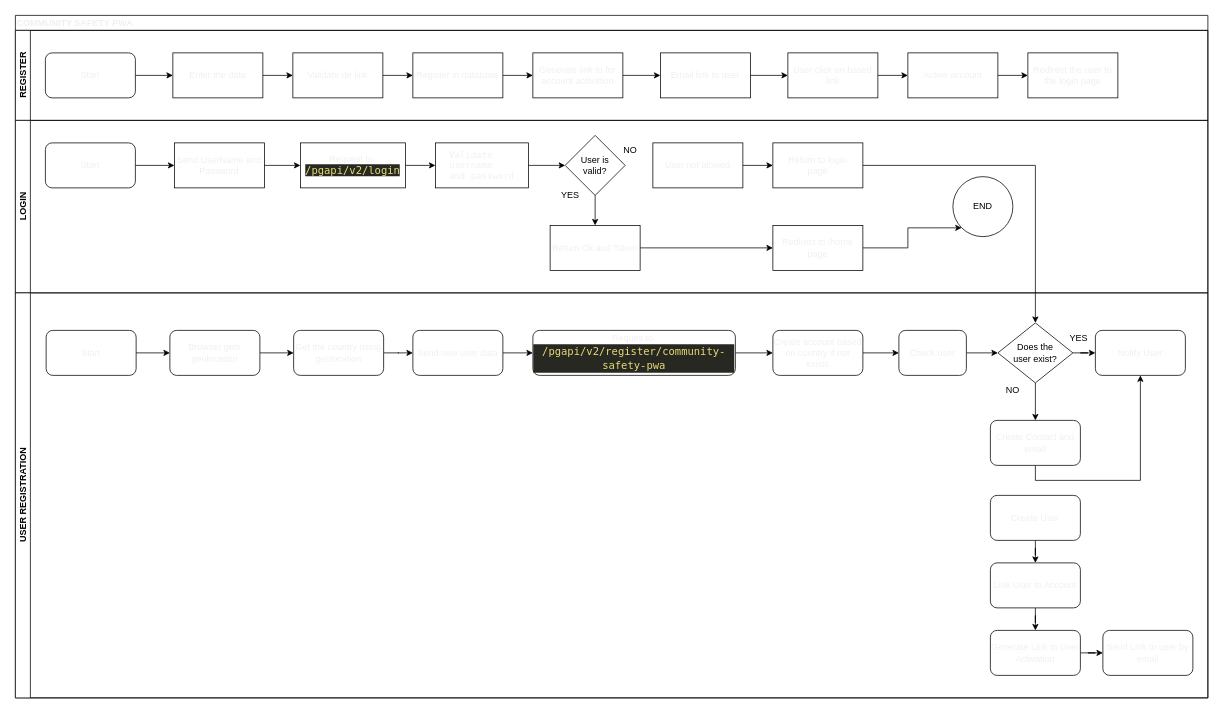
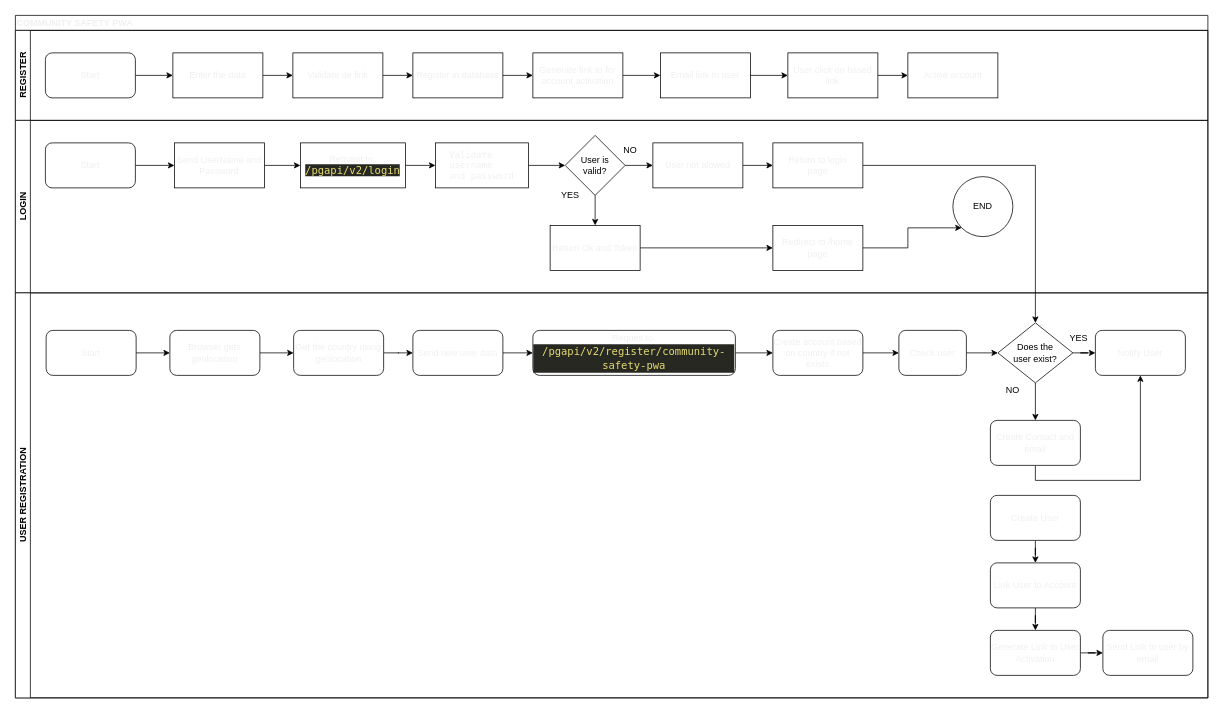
edge "Active account" -> "Redirect the user to the login page": removed
node "Redirect the user to the login page": removed
edge "User is valid?" -> "User not alowed": added
